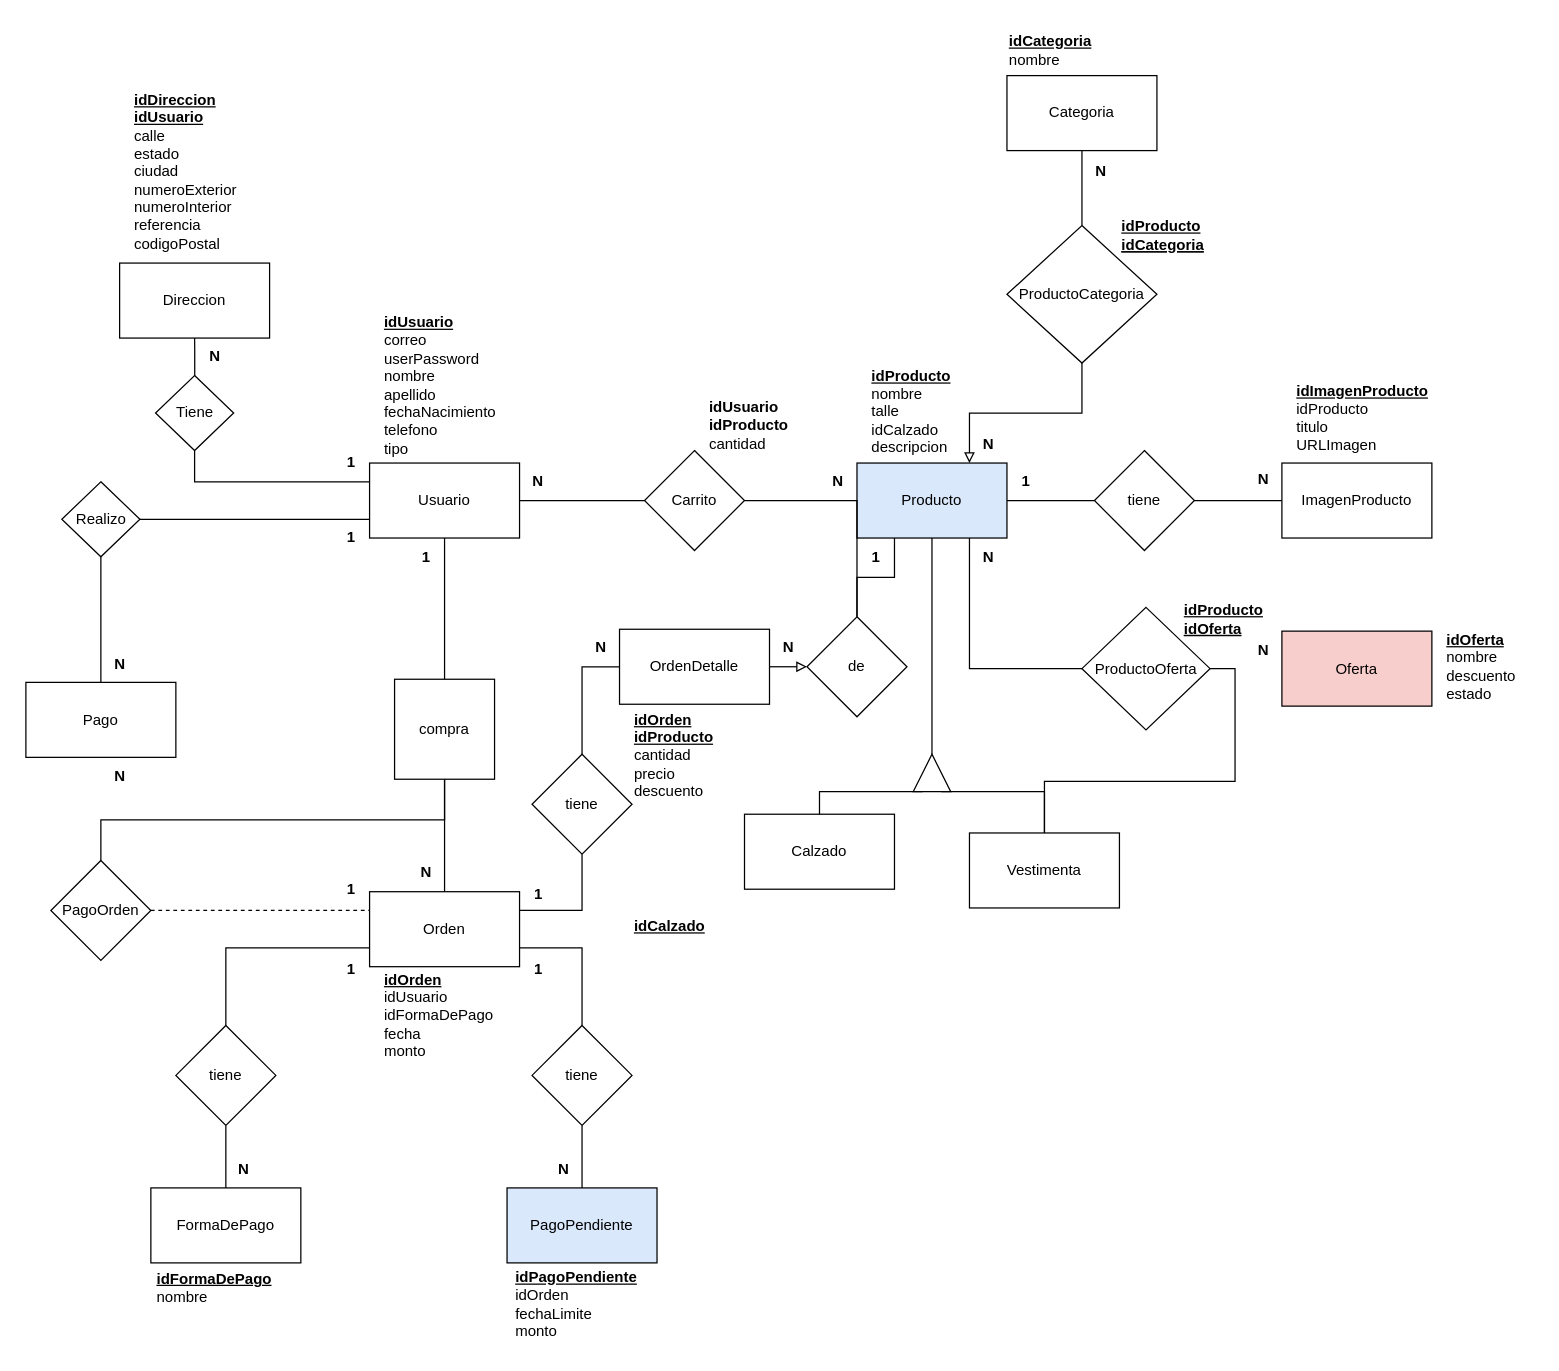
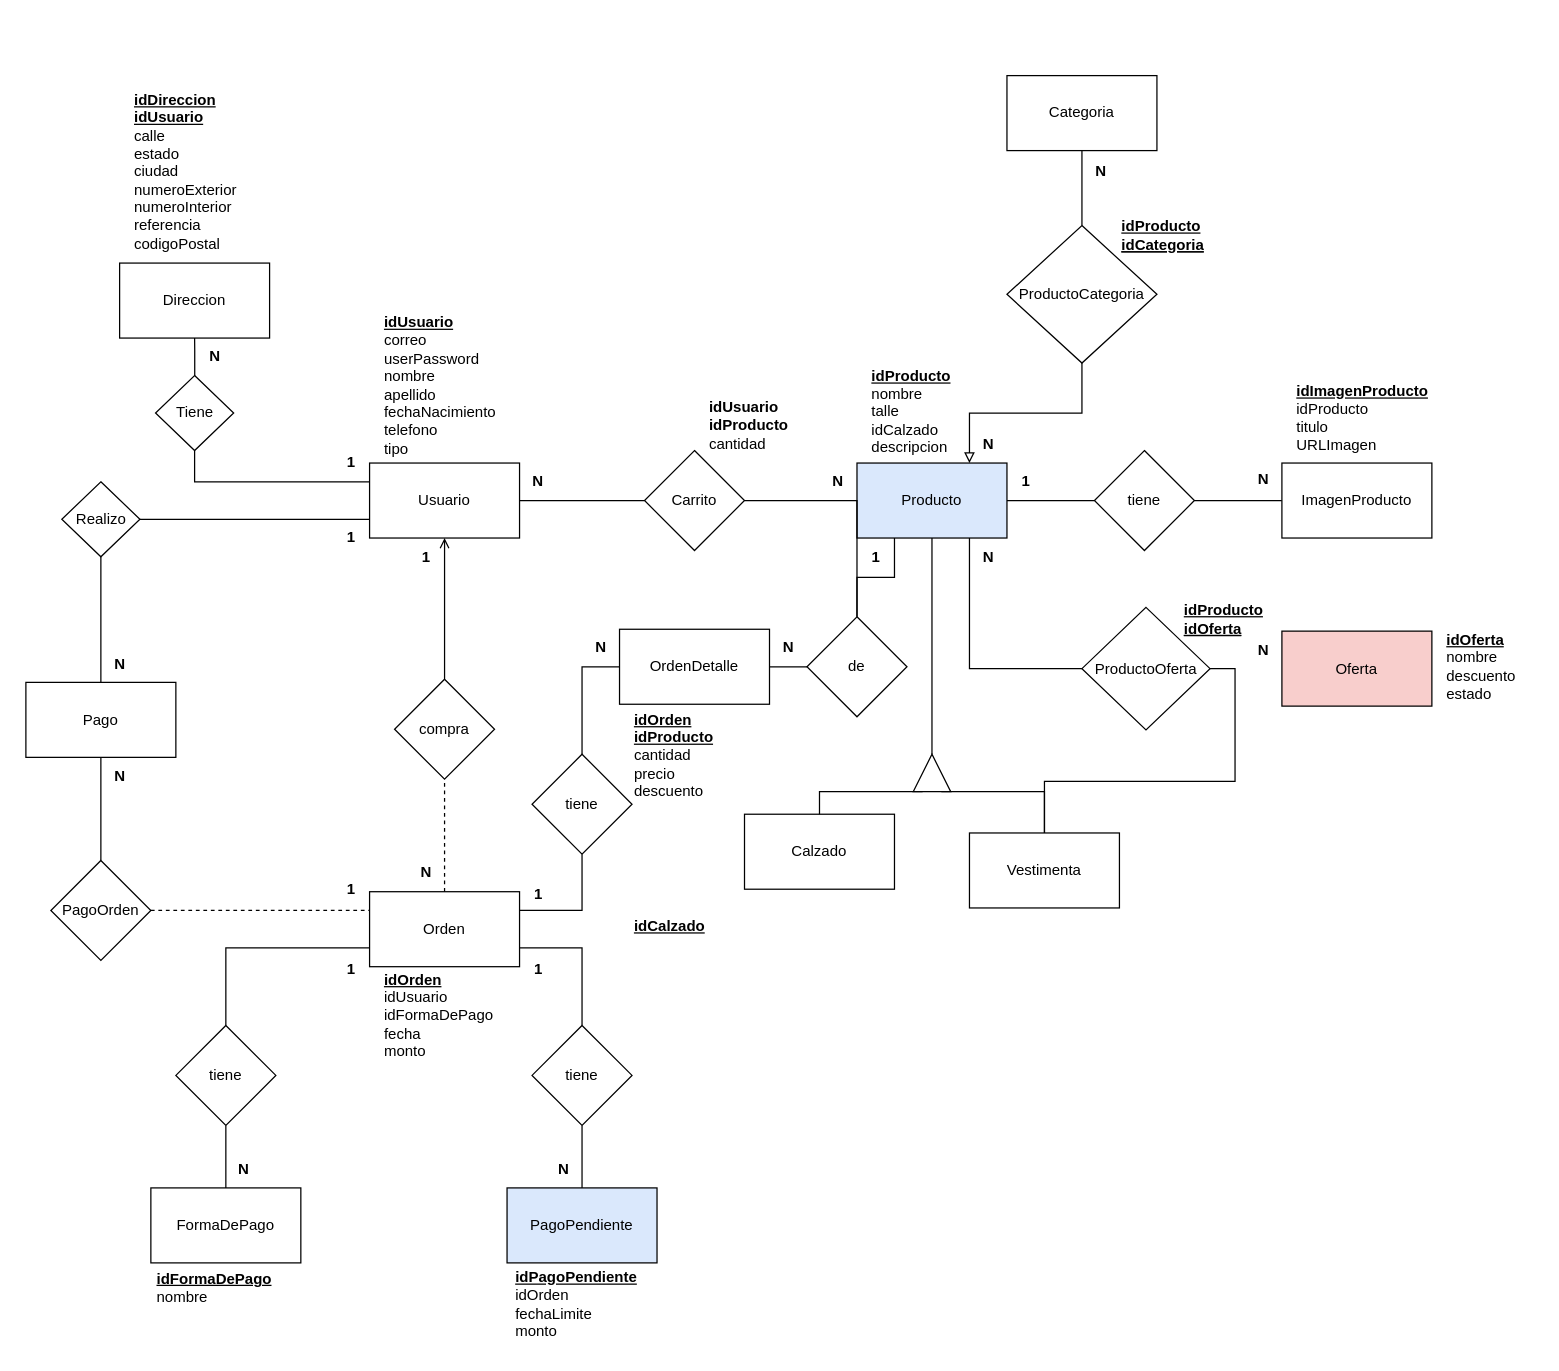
node "idCategoria nombre": removed
edge "Usuario" -- "compra": arrowhead none -> open
edge "OrdenDetalle" -> "de": arrowhead block -> none
node "compra": shape rectangle -> diamond
edge "compra" -- "PagoOrden": now "Pago" -- "PagoOrden"
edge "compra" -- "Orden": style solid -> dashed
